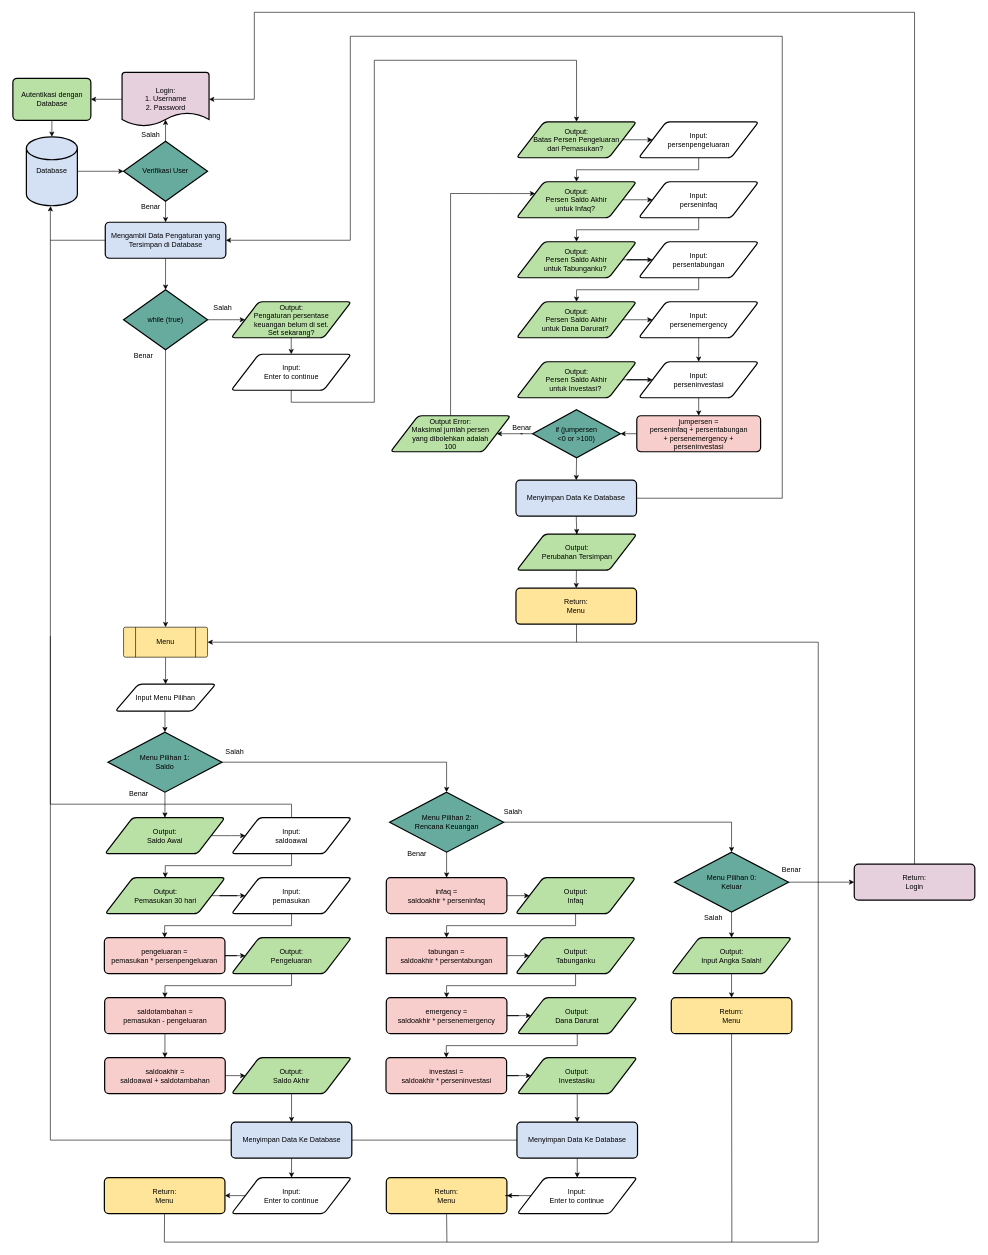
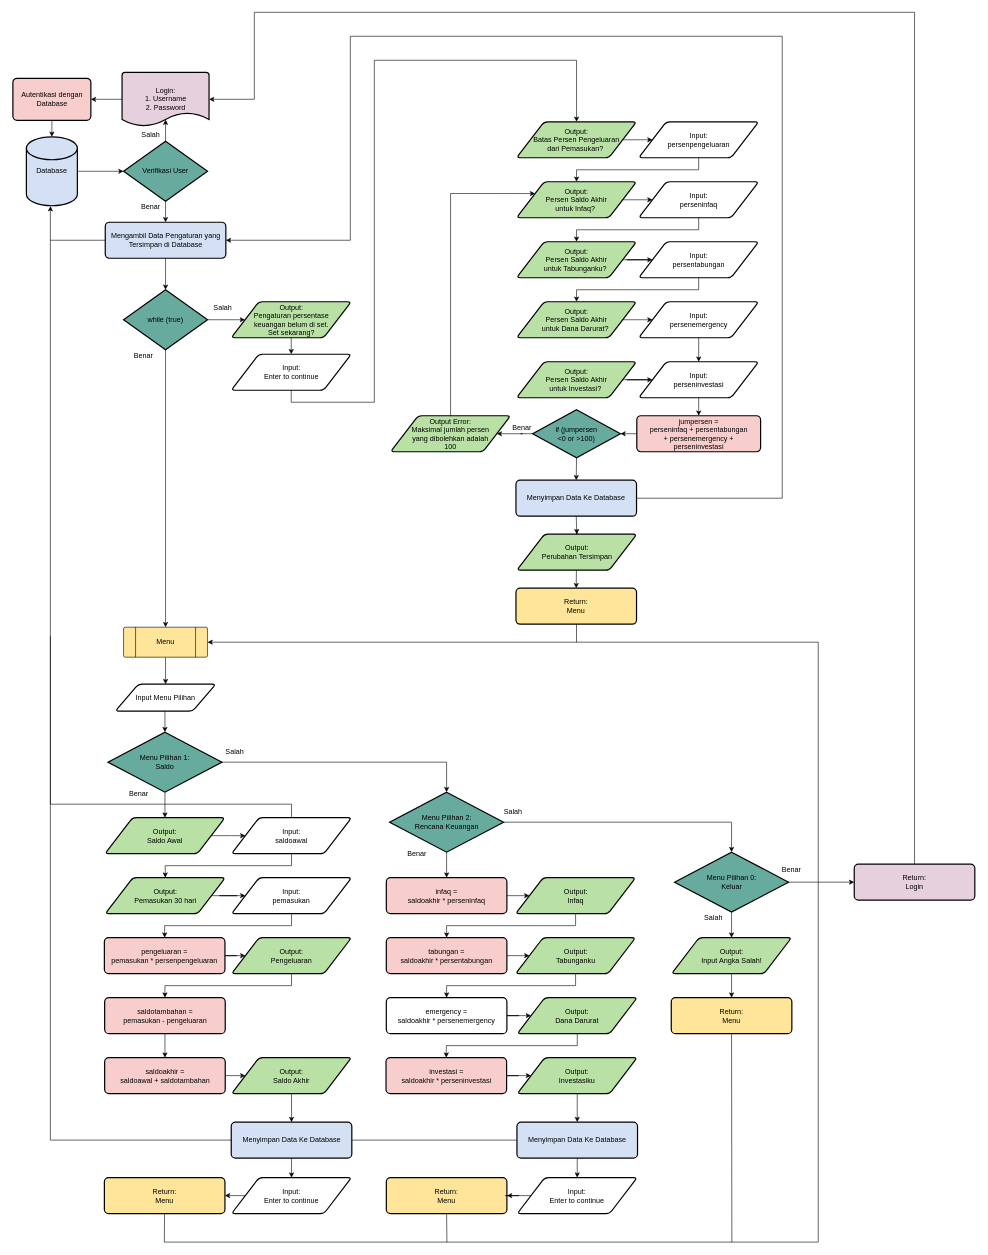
node "Autentikasi dengan Database": fillcolor #b9e0a5 -> #f8cecc
node "tabungan = saldoakhir * persentabungan": shape rectangle -> rounded rectangle
node "emergency = saldoakhir * persenemergency": fillcolor #f8cecc -> #ffffff
